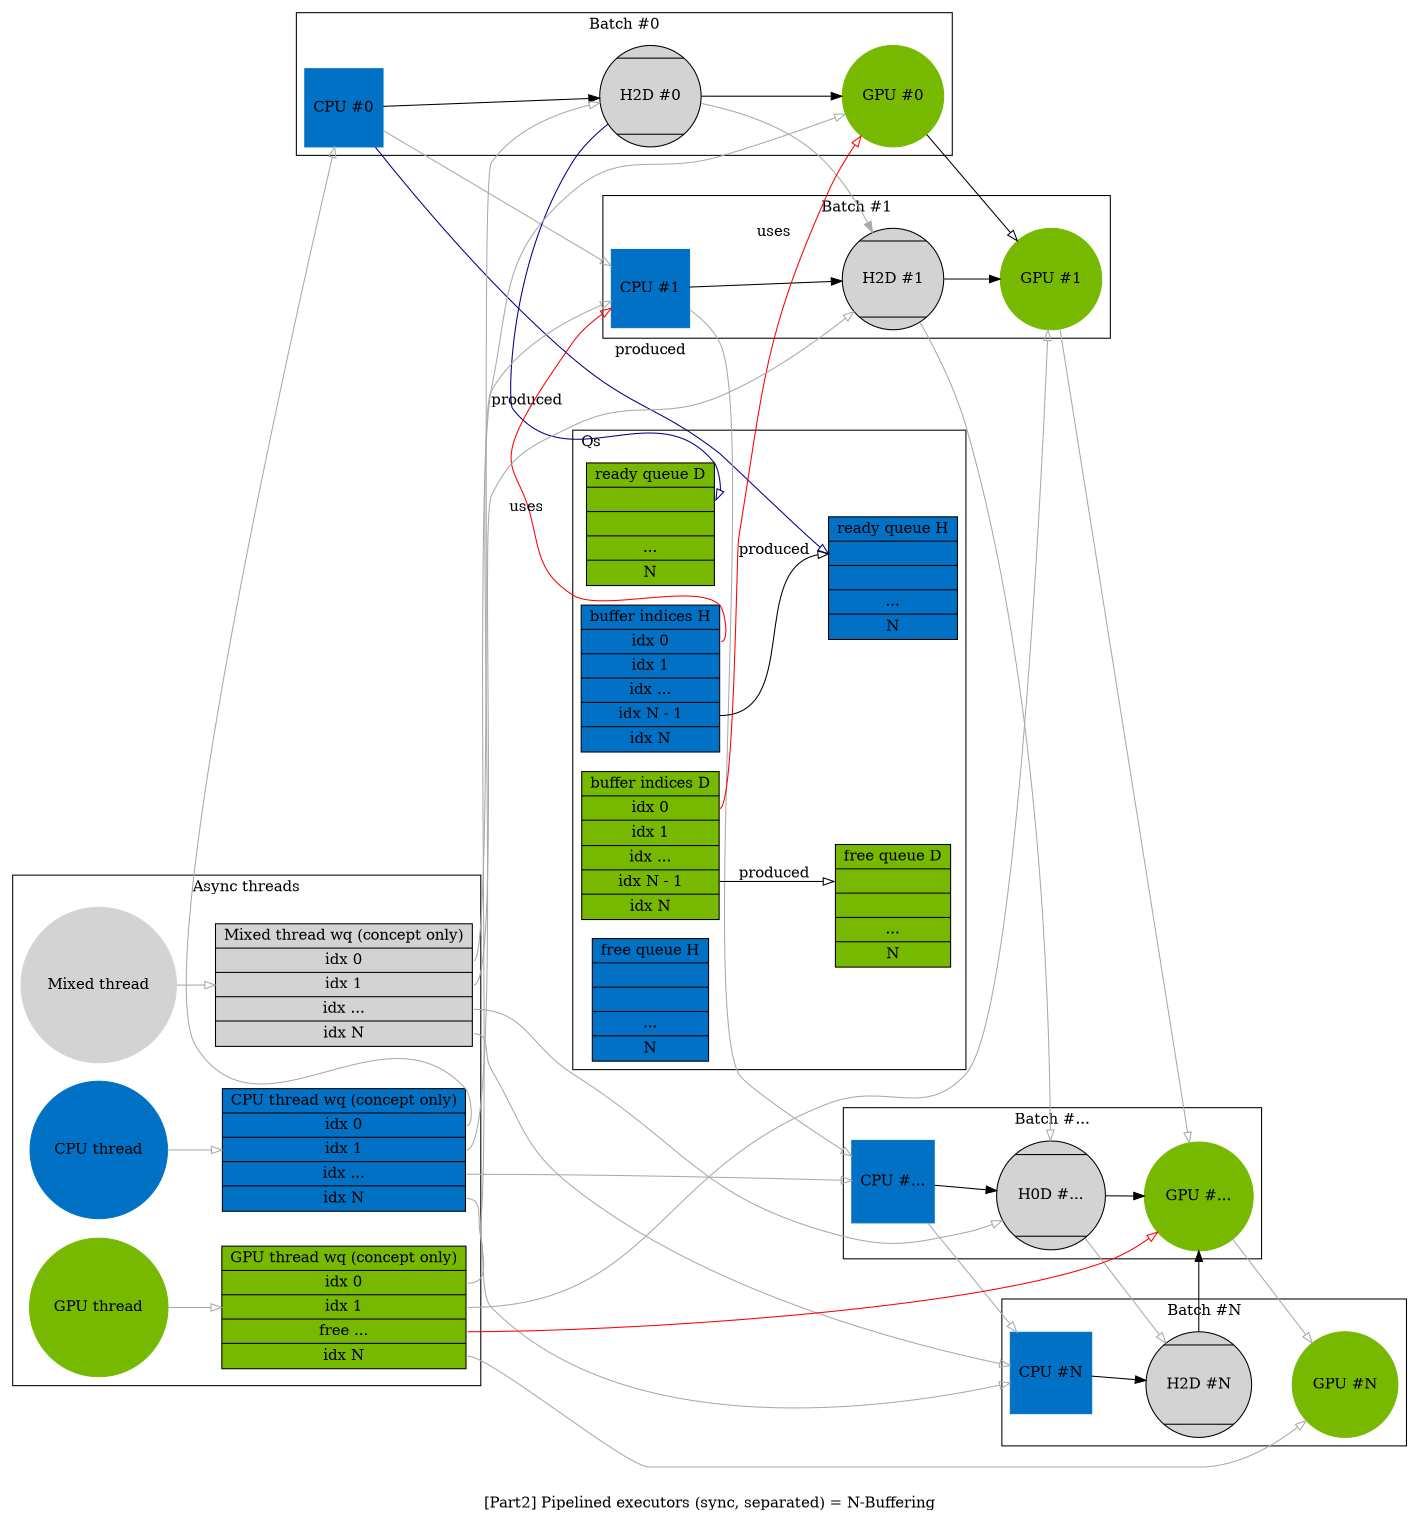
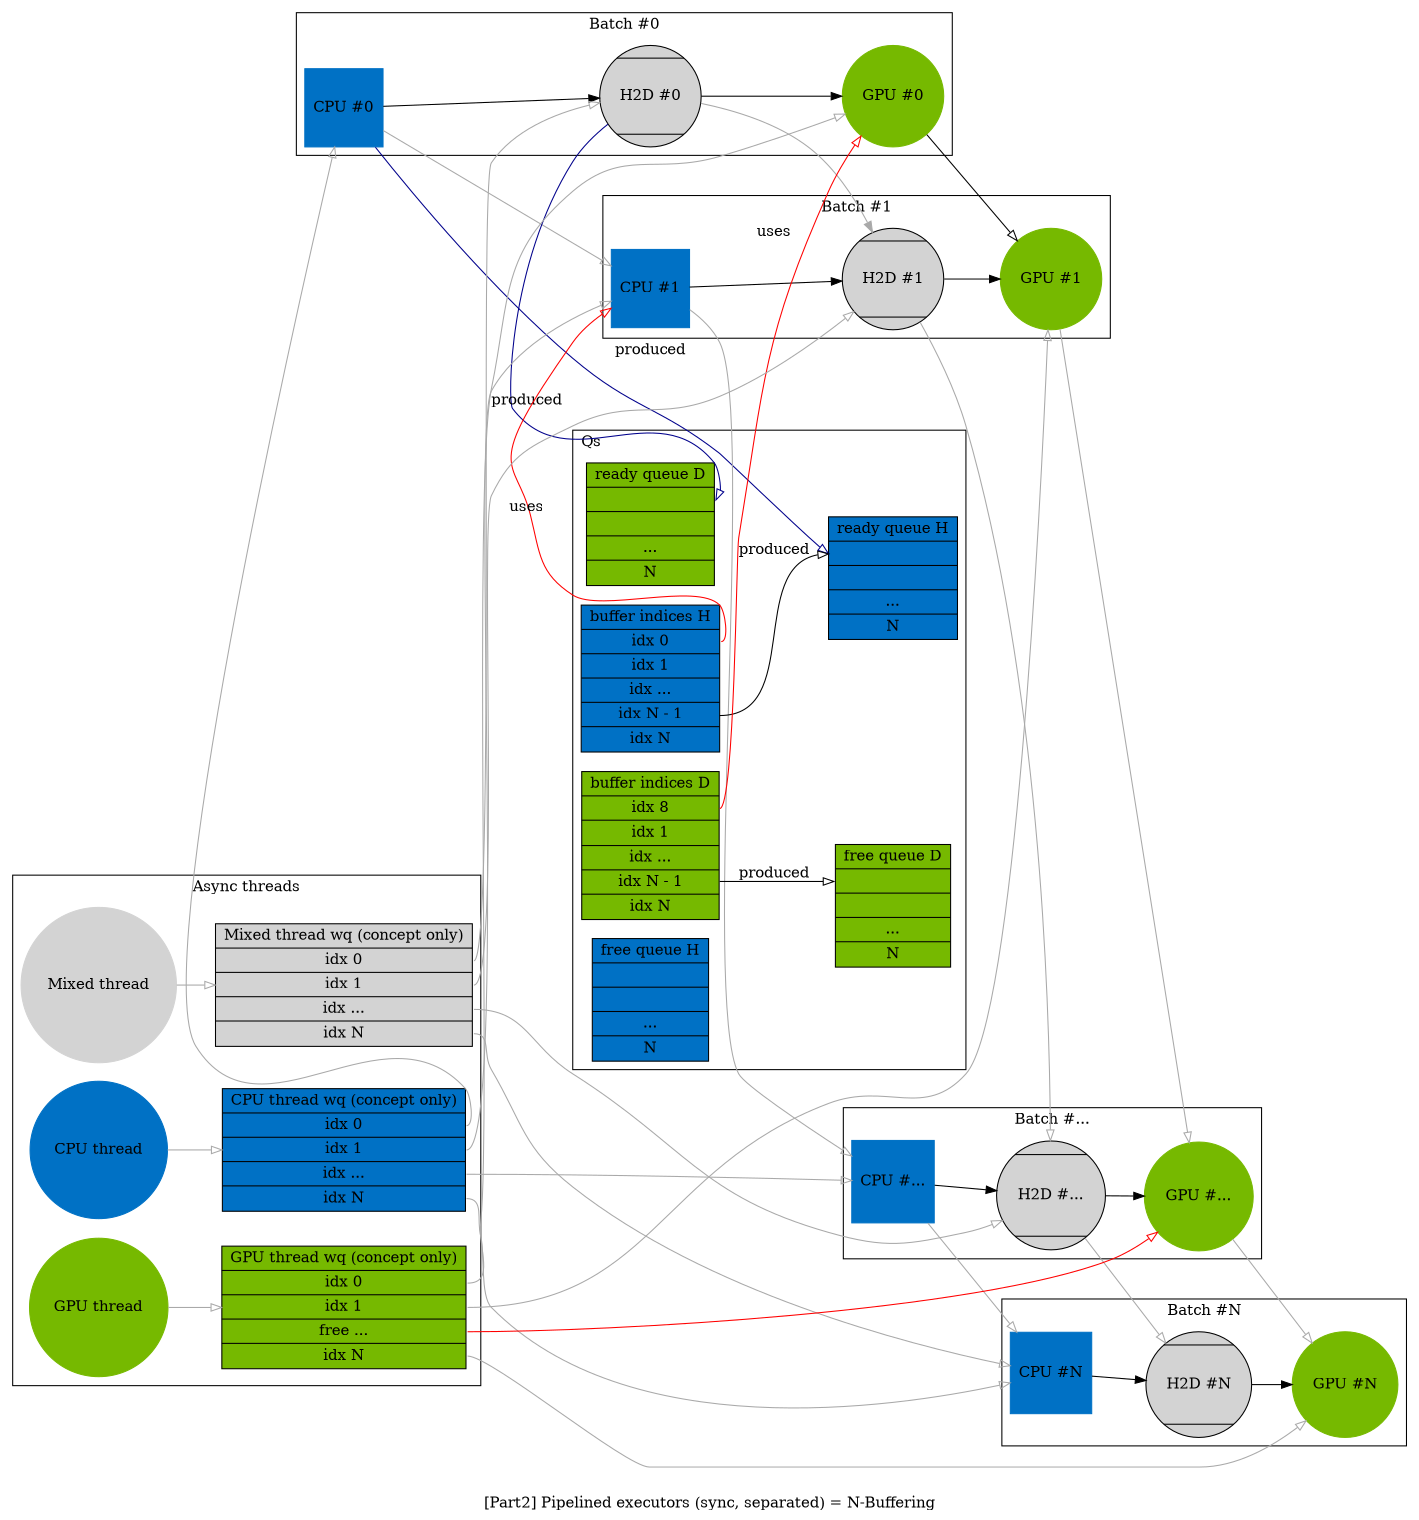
node "buffer indices D": text "idx 0" -> "idx 8"
node "H0D #...": label "H0D #..." -> "H2D #..."
edge "H2D #N" -> "GPU #...": now "H2D #N" -> "GPU #N"
